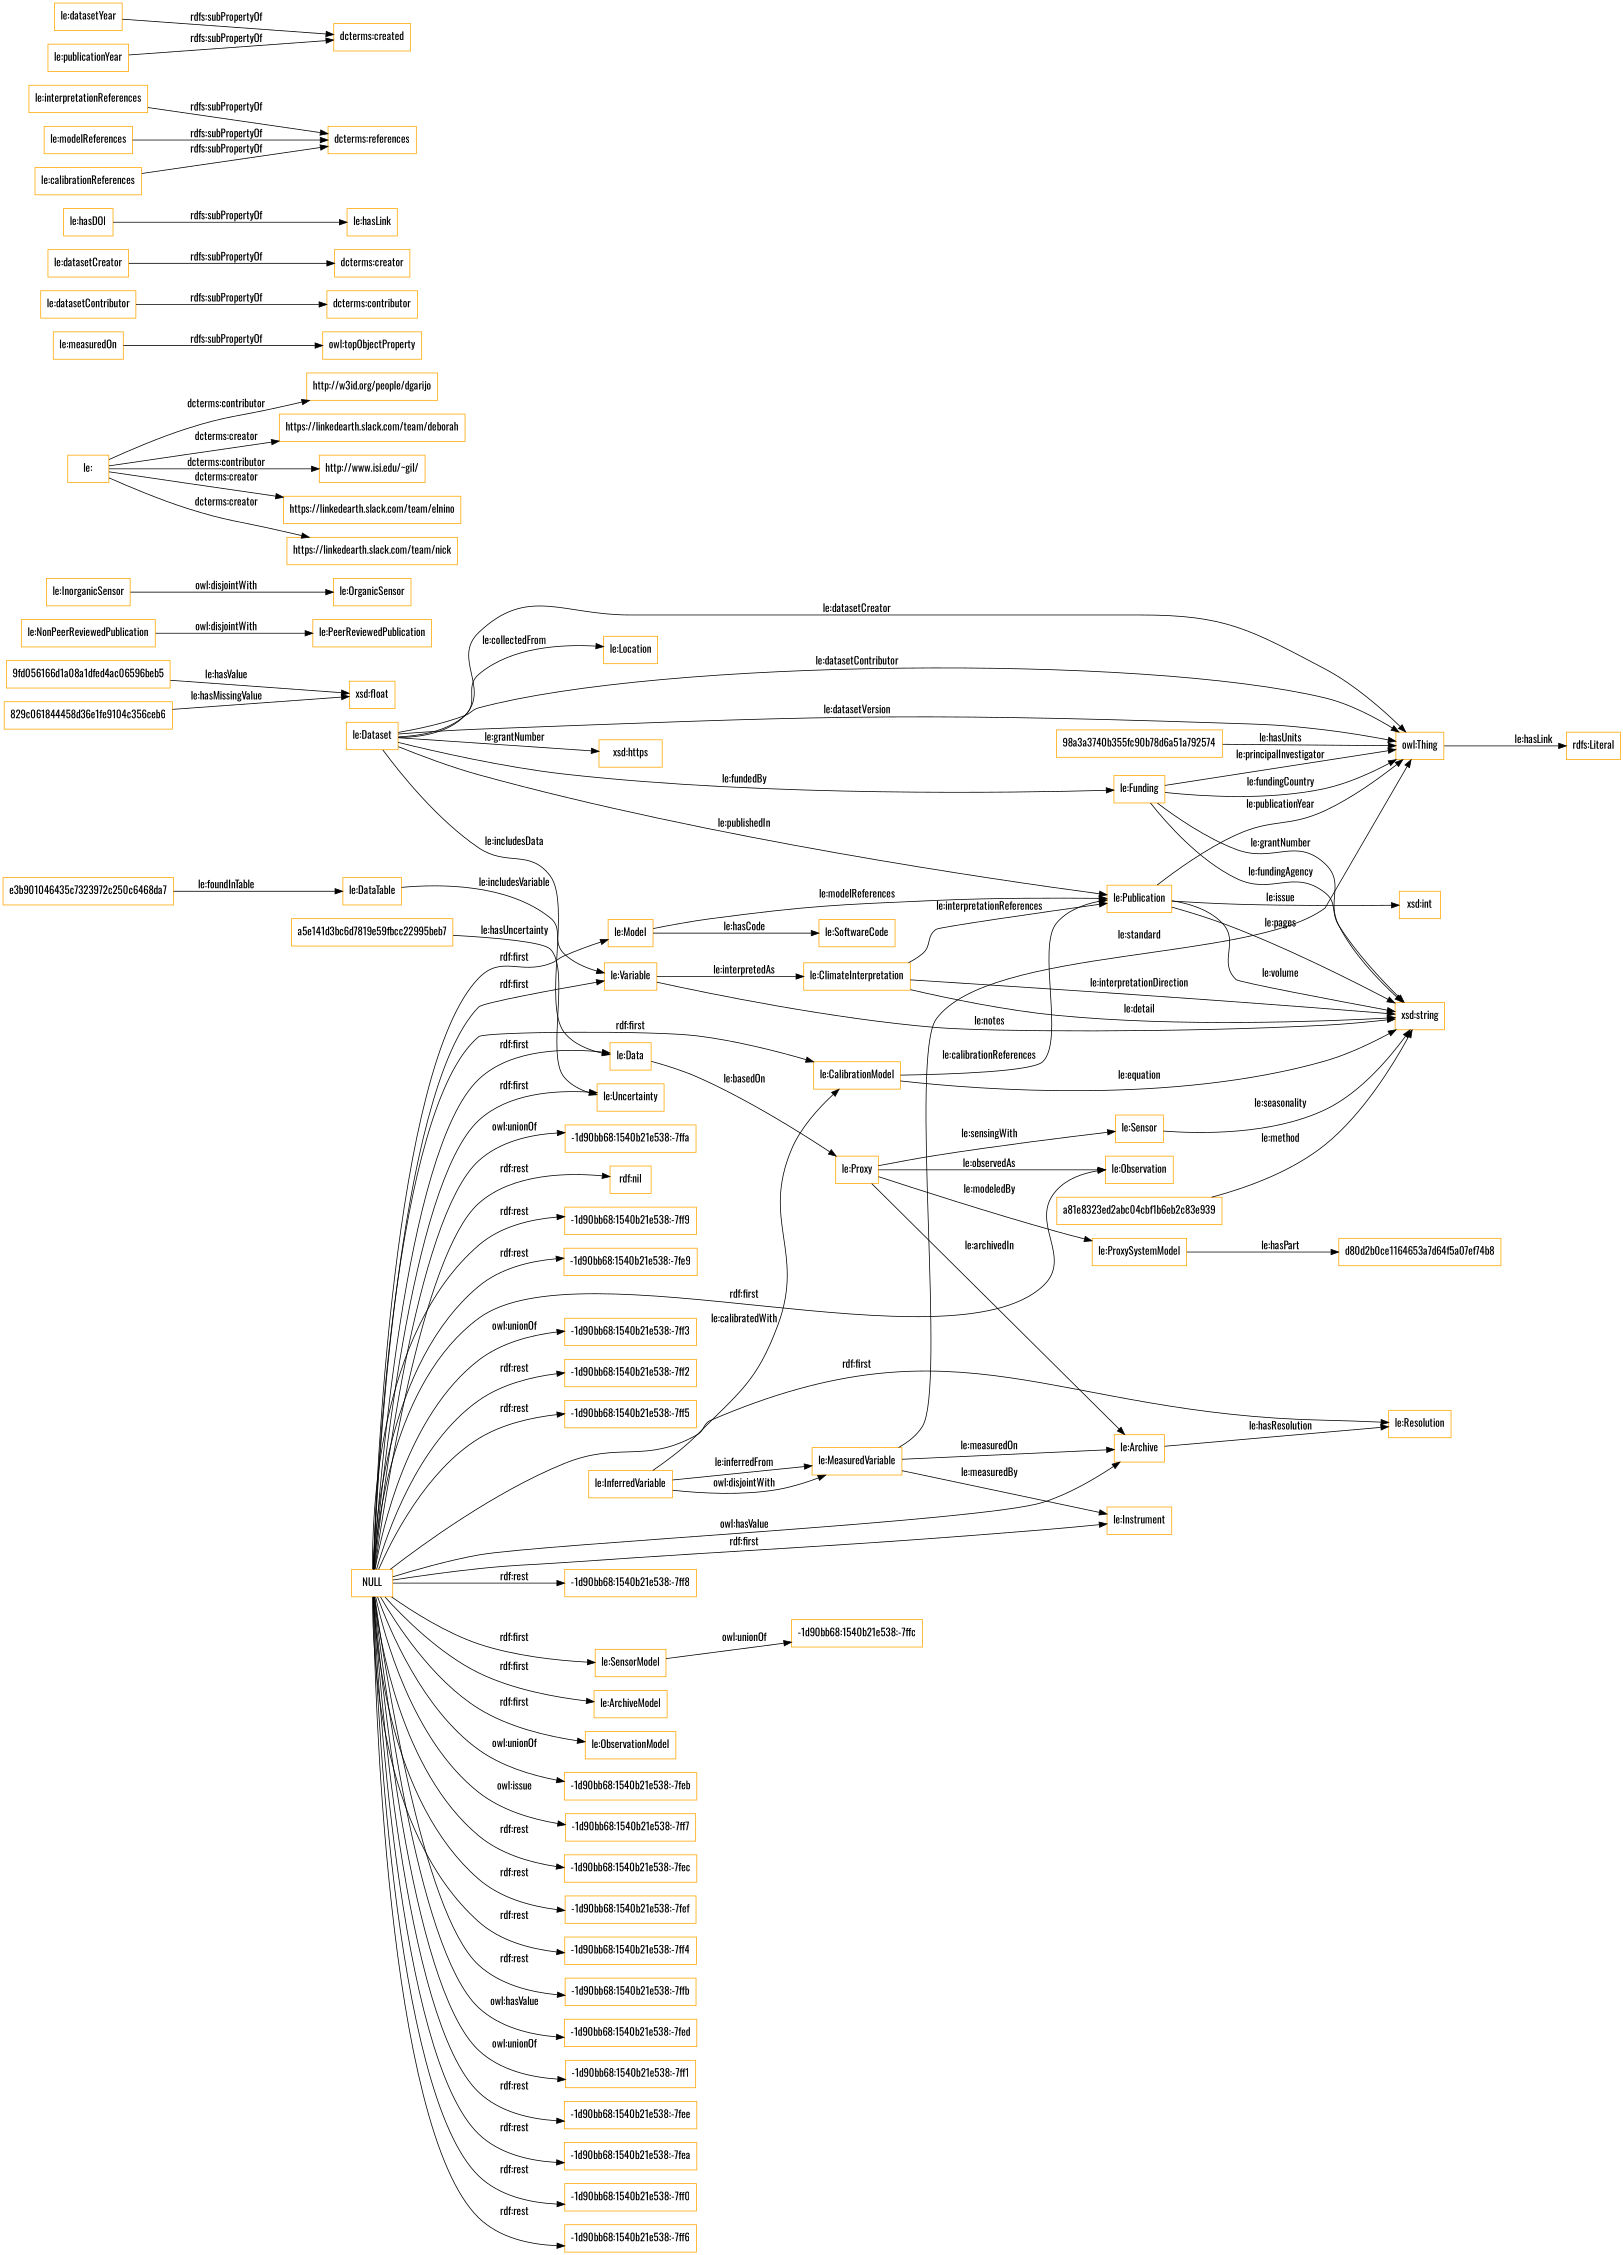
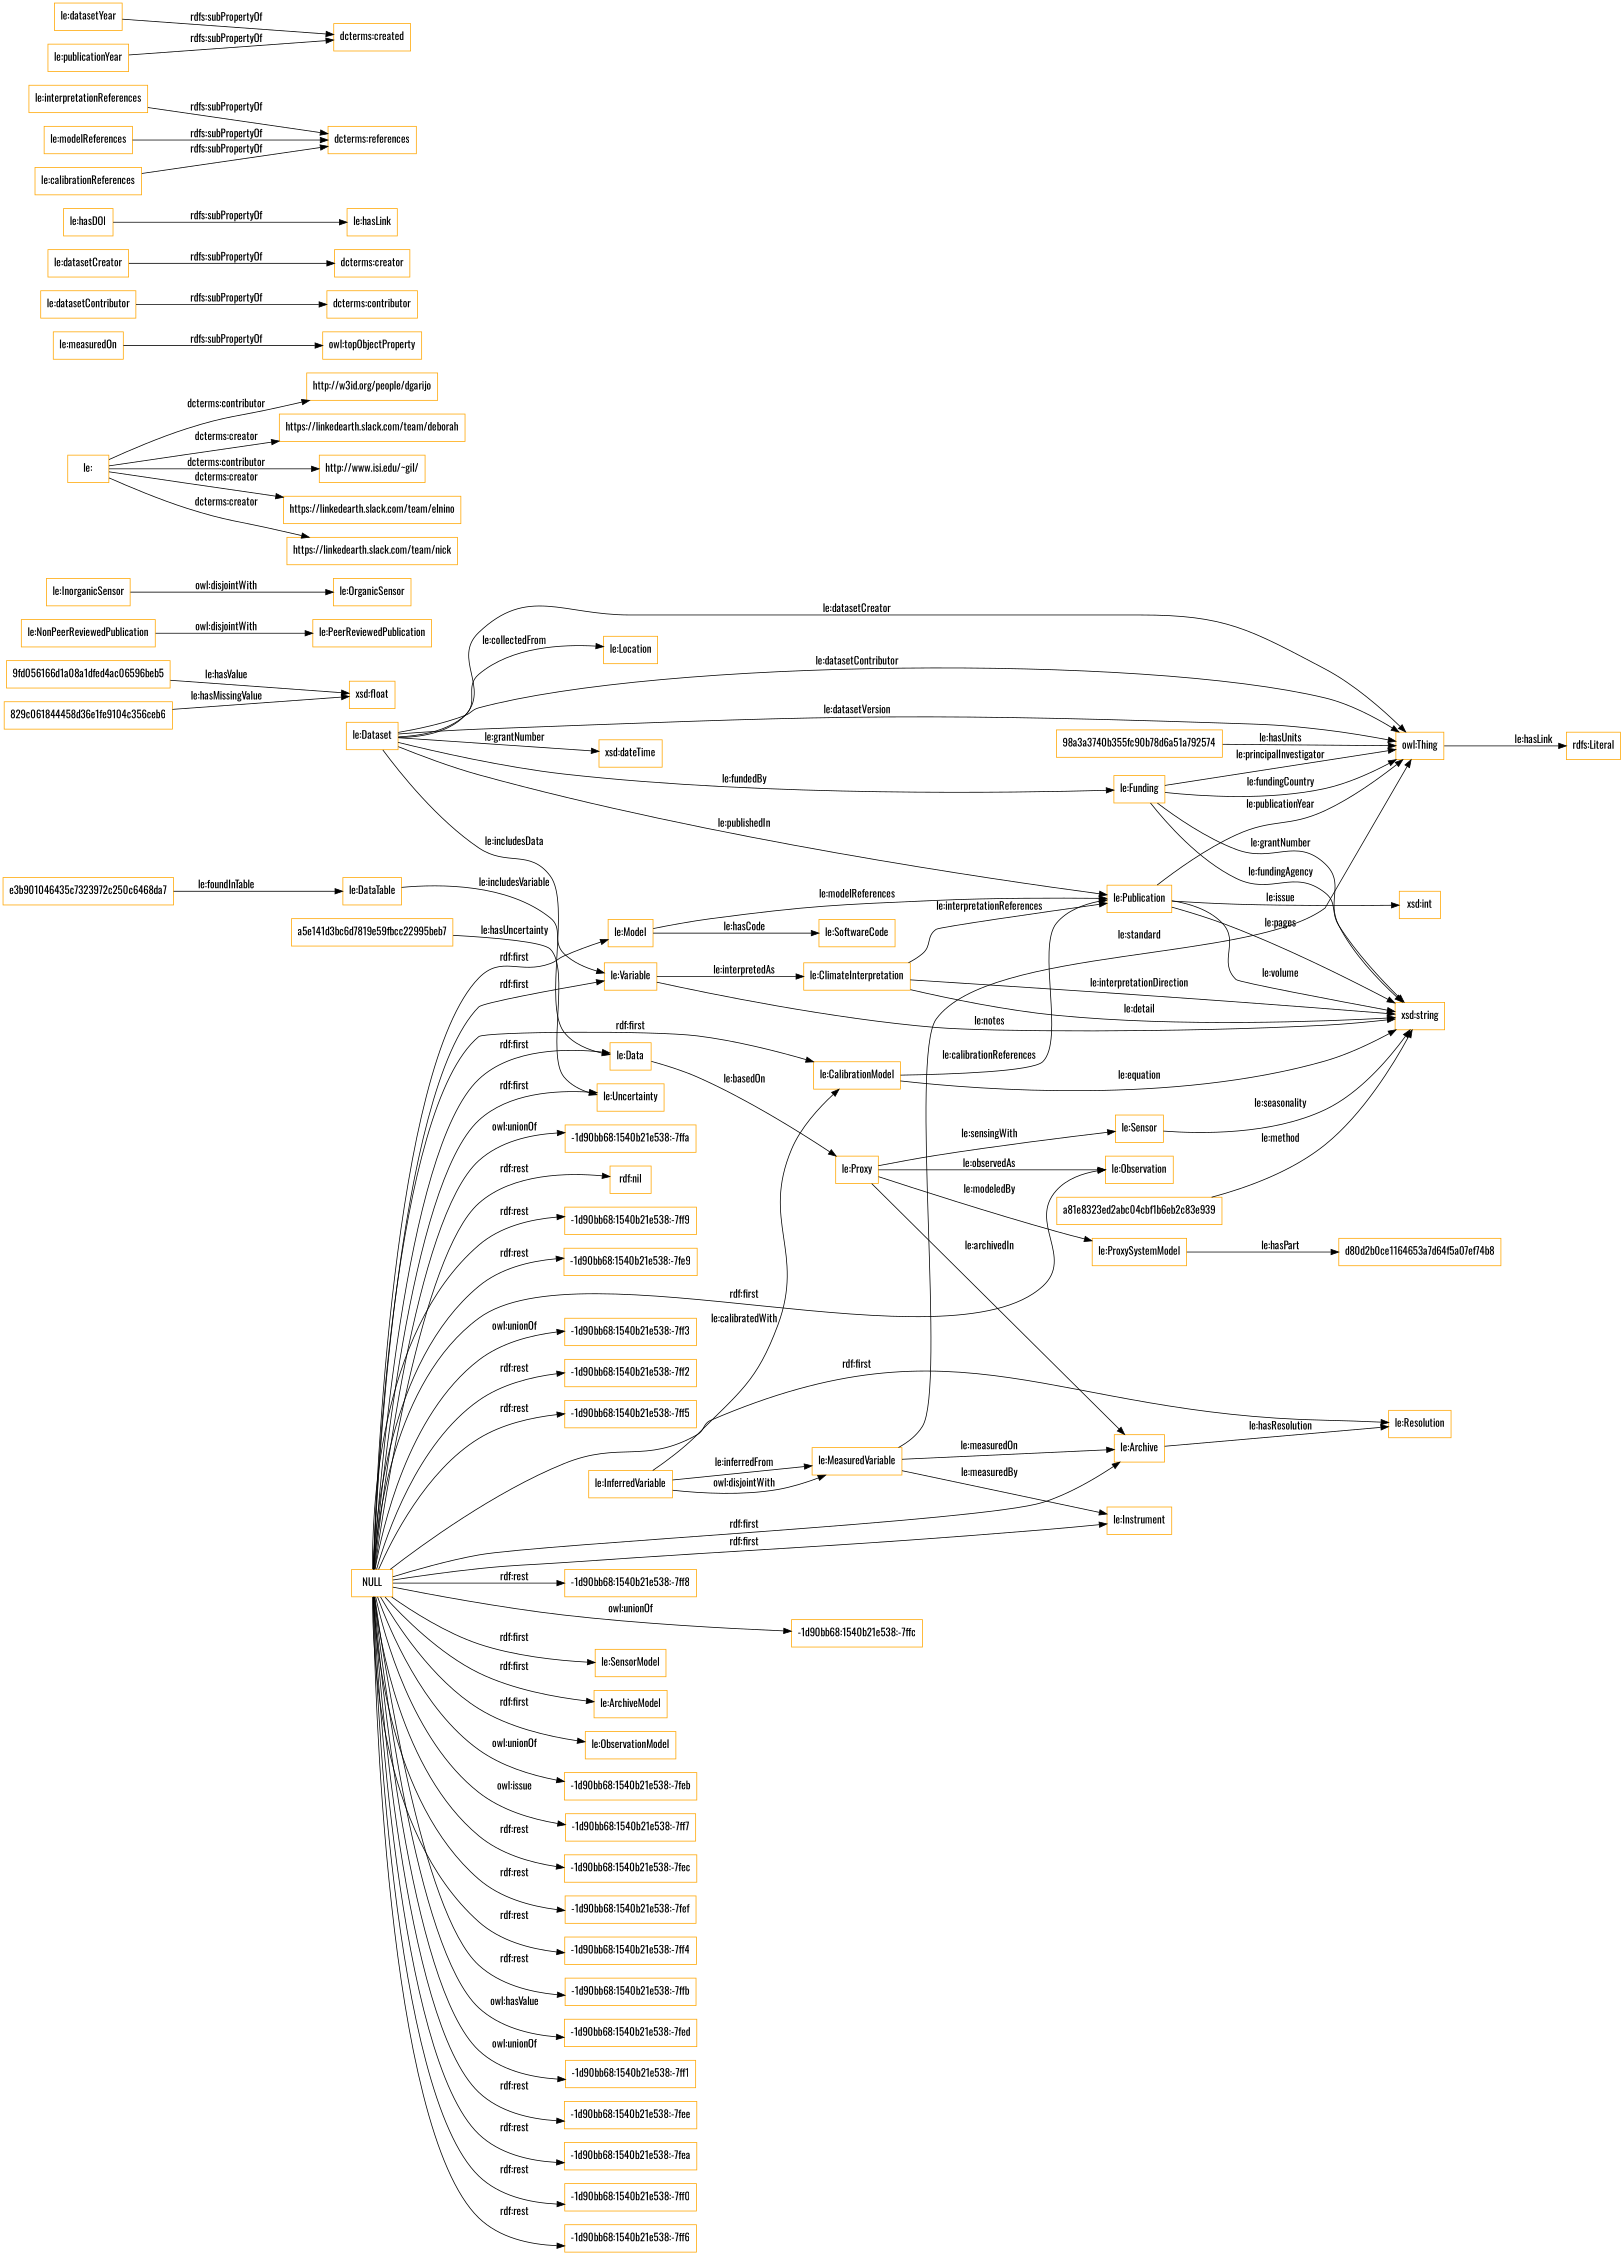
node "xsd:https": label "xsd:https" -> "xsd:dateTime"
edge "NULL" -> "le:Archive": label "owl:hasValue" -> "rdf:first"
edge "le:SensorModel" -> "-1d90bb68:1540b21e538:-7ffc": now "NULL" -> "-1d90bb68:1540b21e538:-7ffc"
